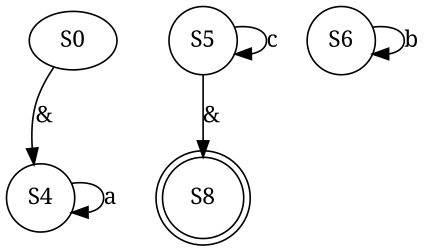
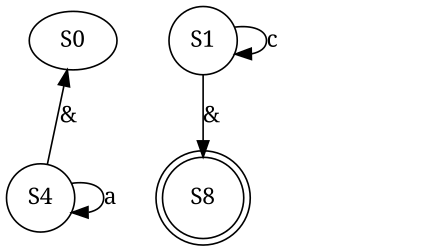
node "S5": label "S5" -> "S1"
node "S6": removed
edge "S0" -> "S4": reversed
